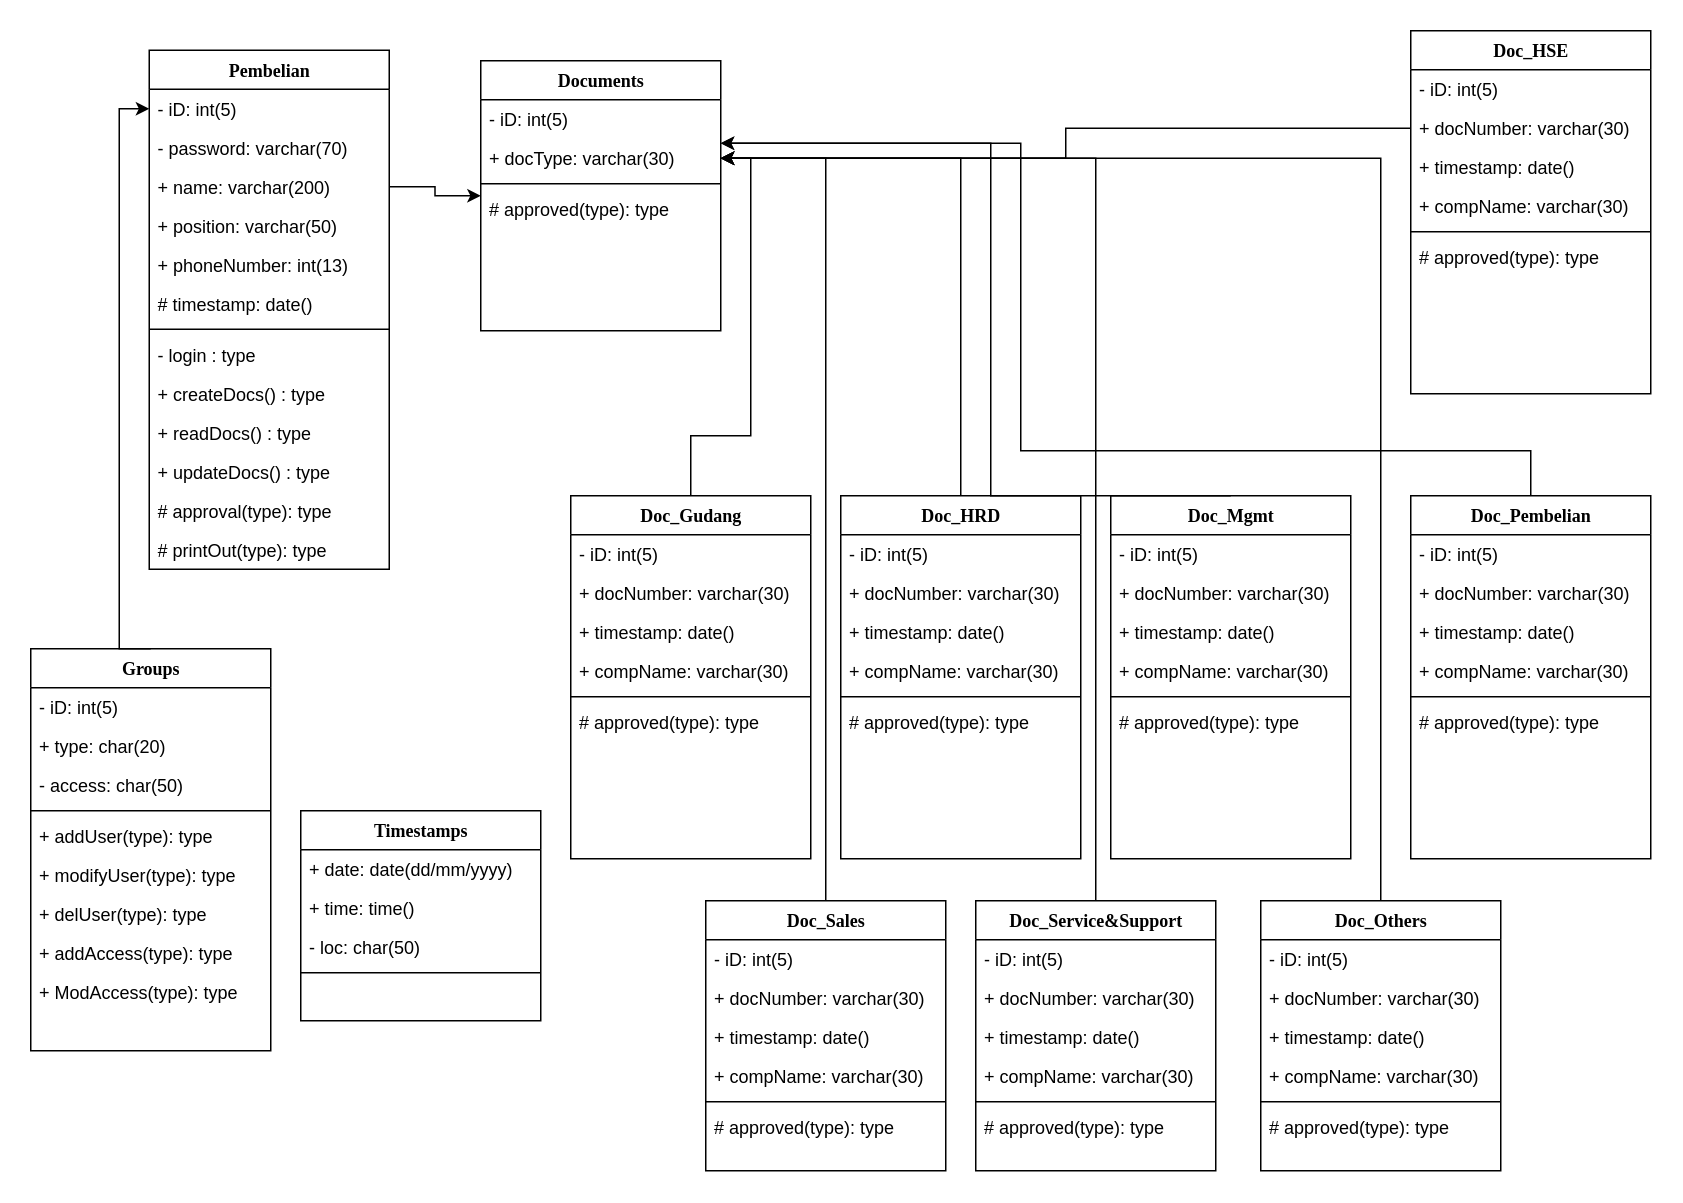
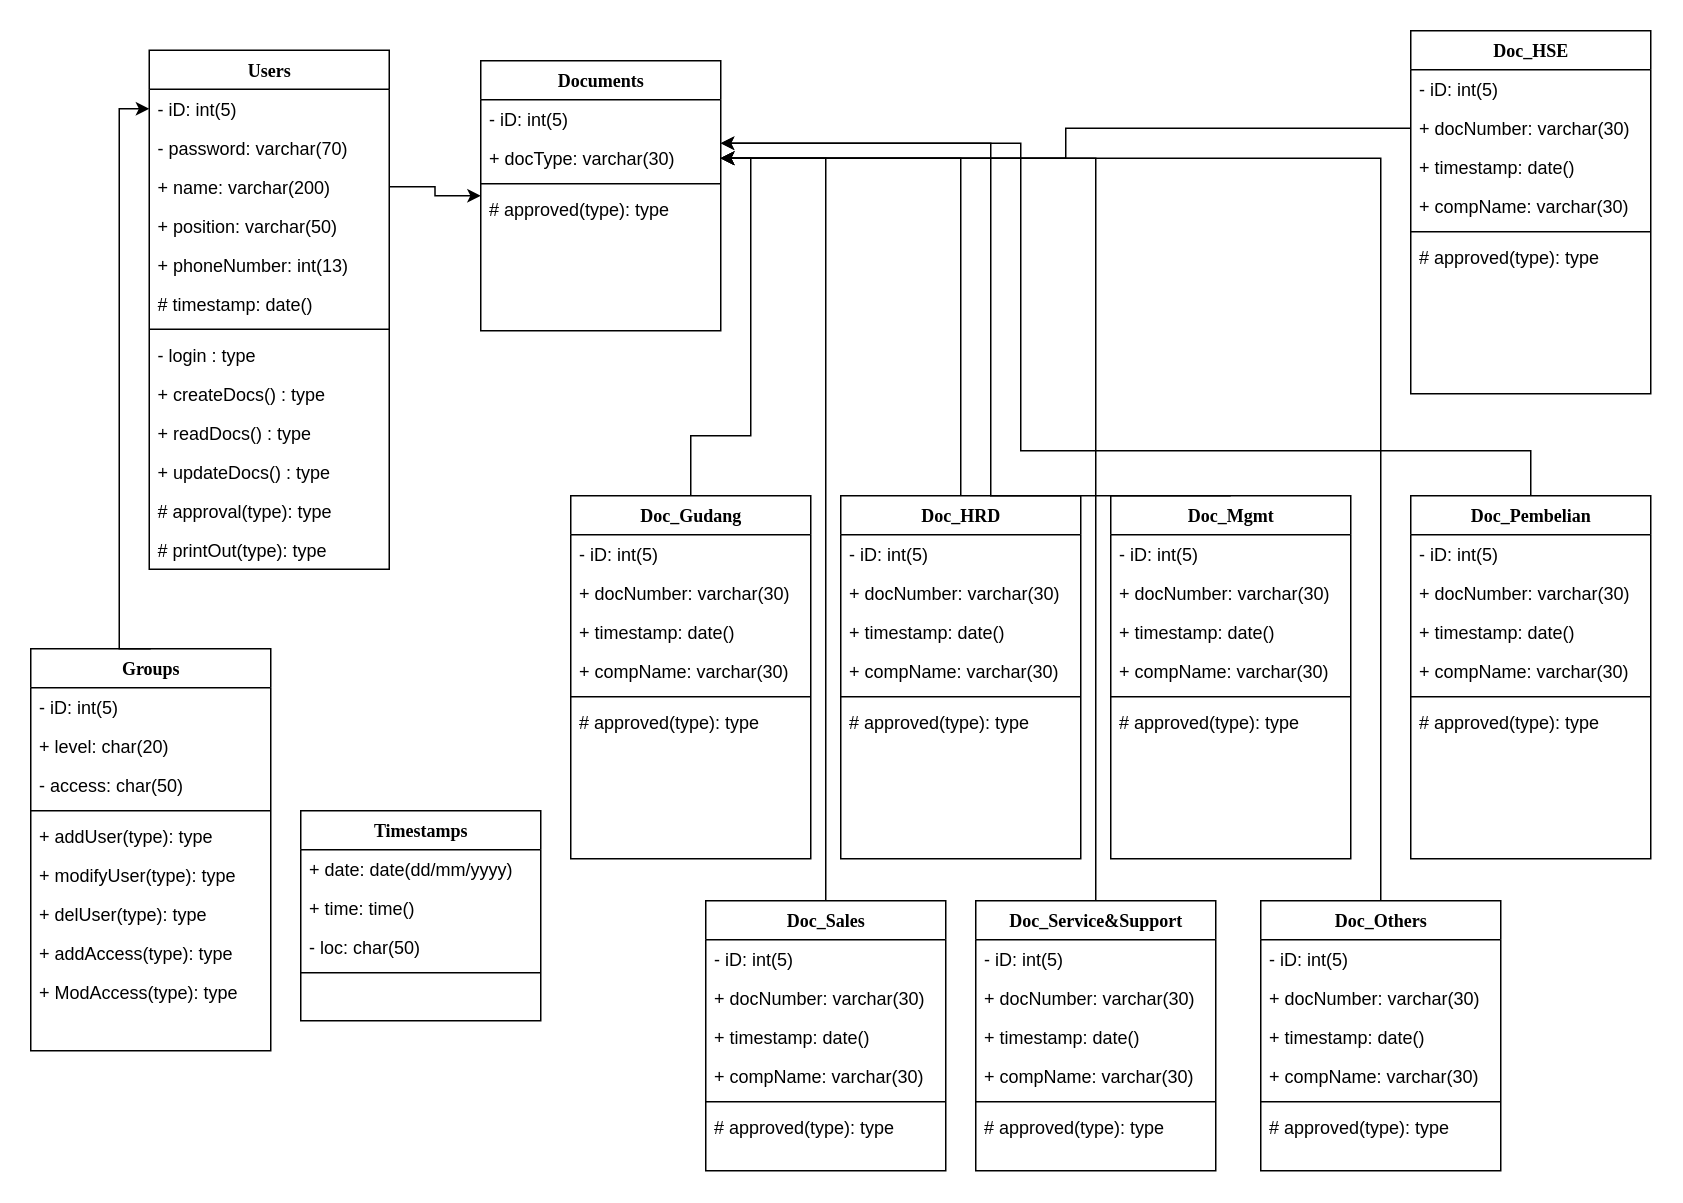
node "Pembelian": label "Pembelian" -> "Users"
node "+ type: char(20)": label "+ type: char(20)" -> "+ level: char(20)"
